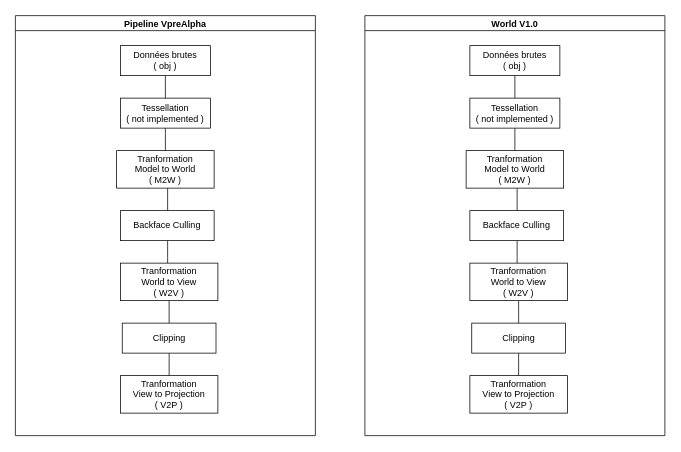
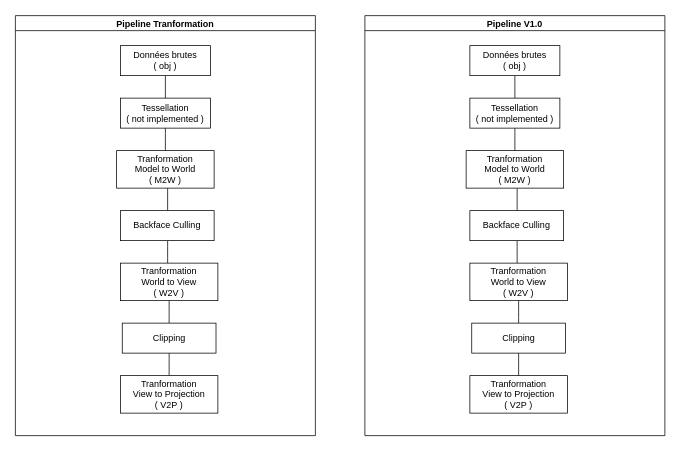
node "Pipeline VpreAlpha": label "Pipeline VpreAlpha" -> "Pipeline Tranformation"
node "World V1.0": label "World V1.0" -> "Pipeline V1.0"
